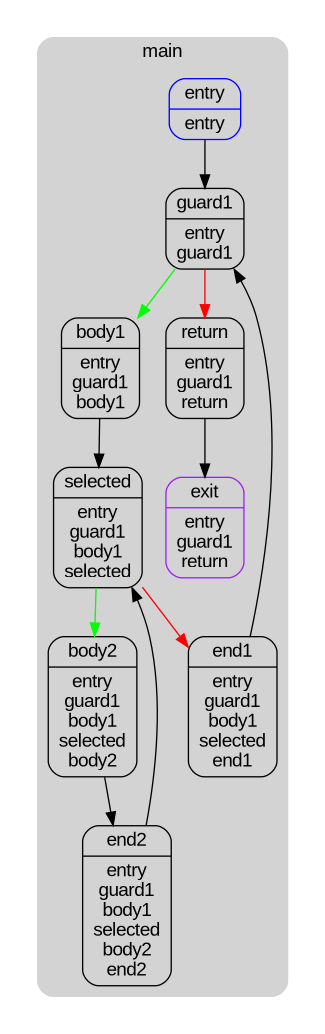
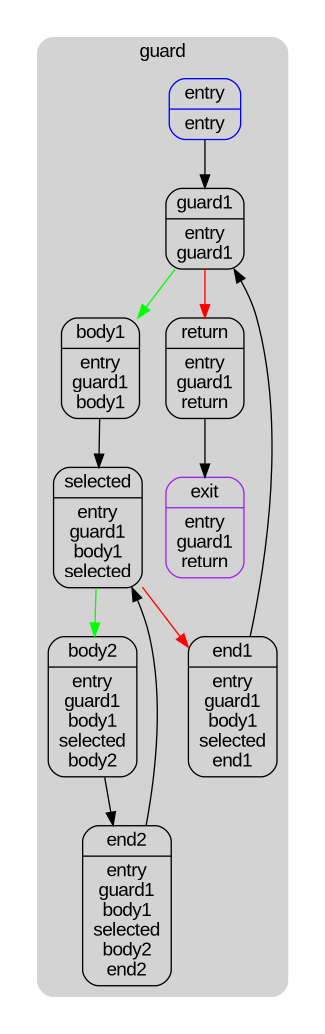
cluster "main": label "main" -> "guard"
